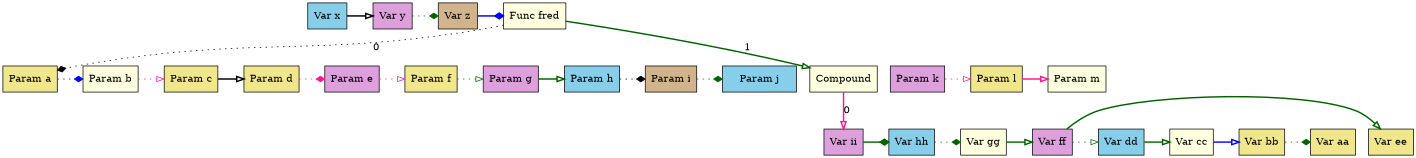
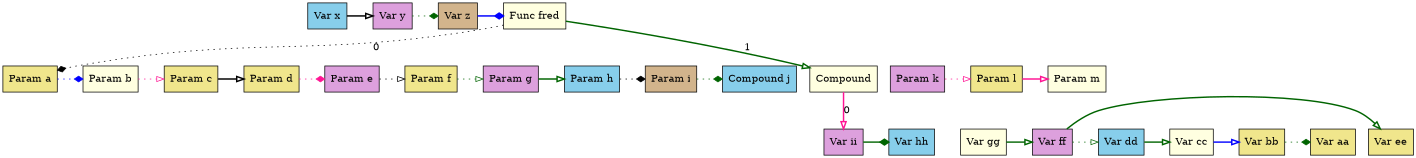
edge "Param e" -> "Param f": color deeppink -> black
node "Param j": label "Param j" -> "Compound j"
edge "Var hh" -> "Var gg": removed
